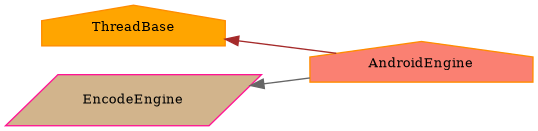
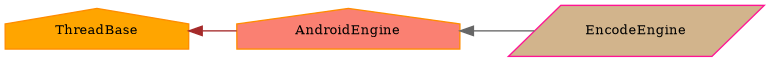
edge "AndroidEngine" -> "EncodeEngine": reversed
